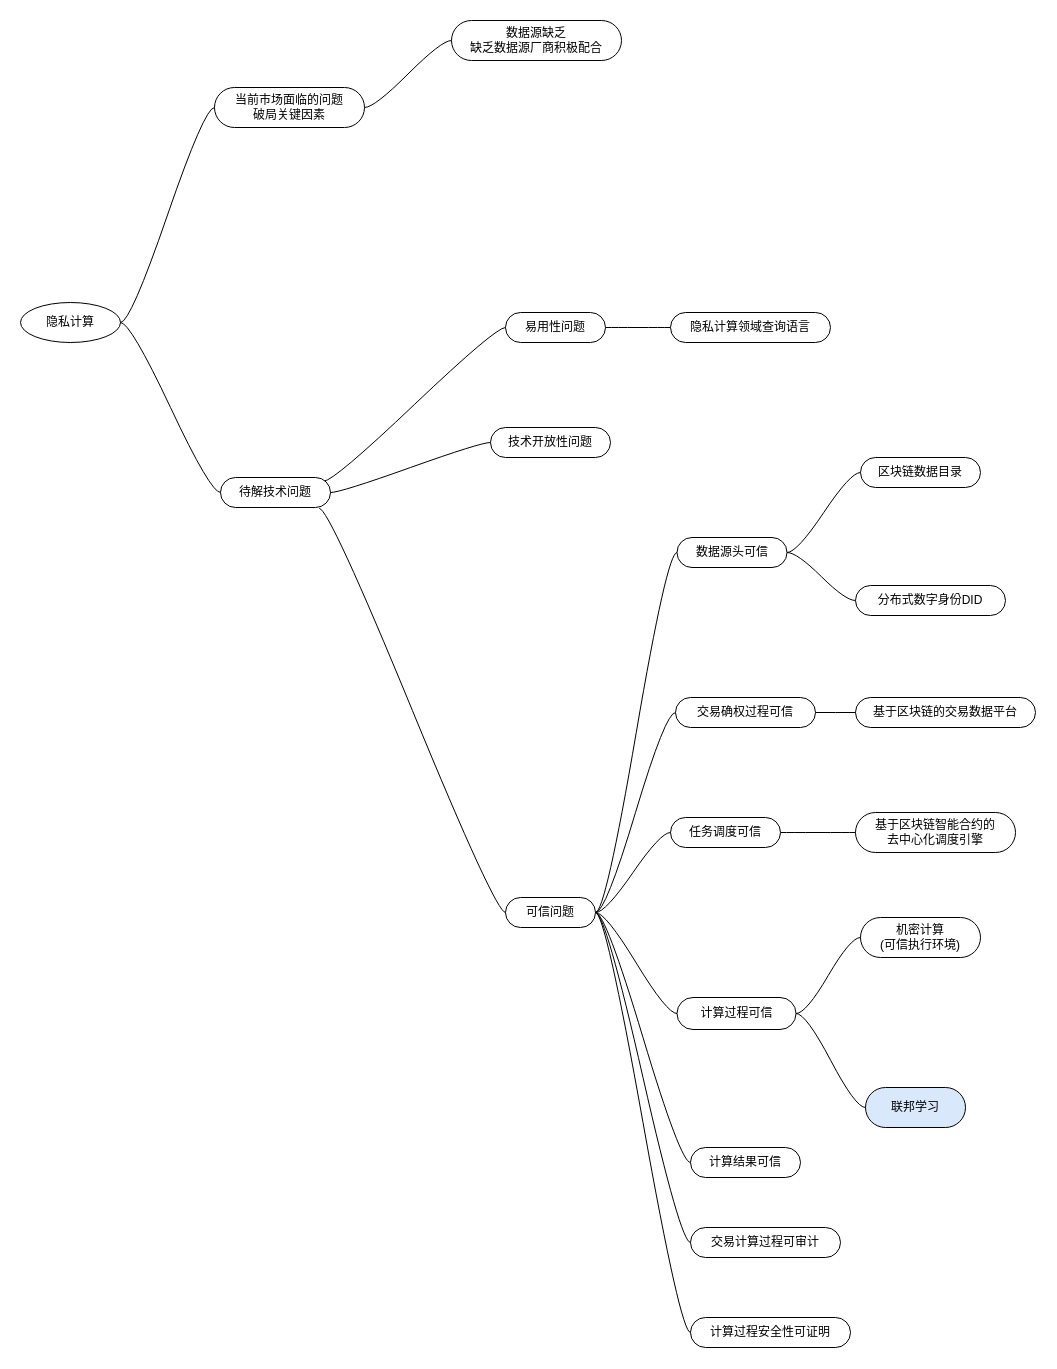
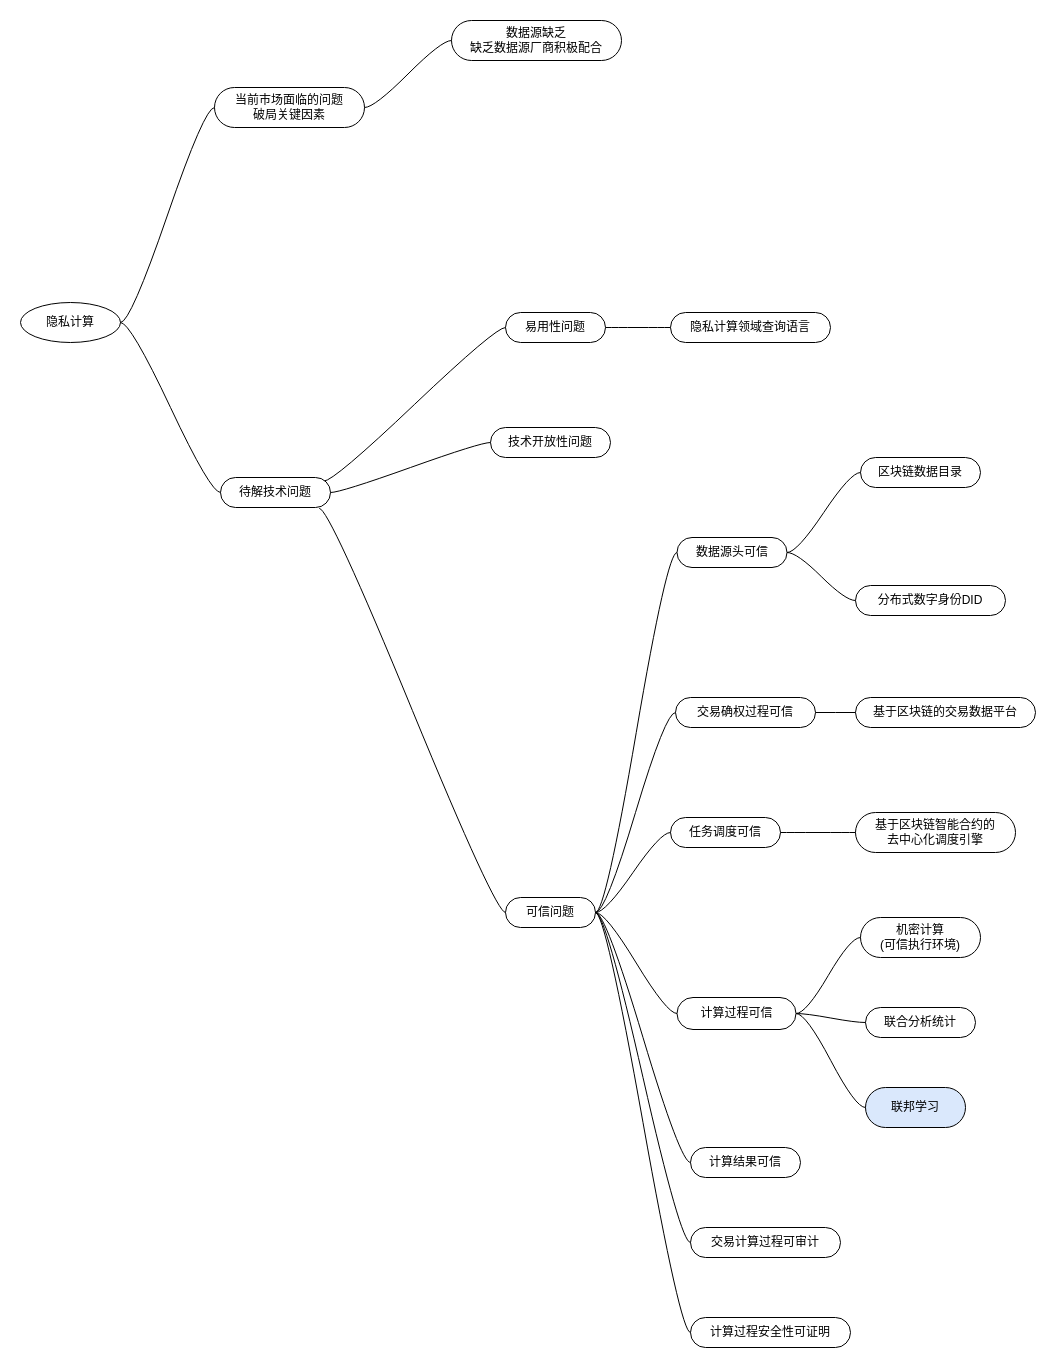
edge "计算过程可信" -- "联合分析统计": added
node "联合分析统计": added
